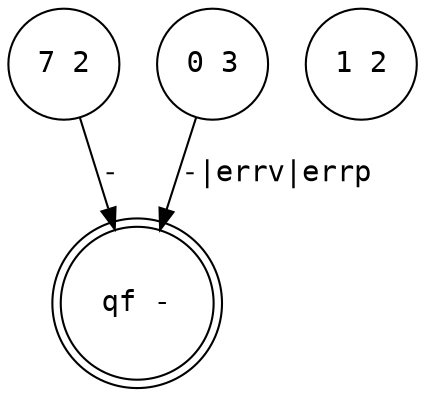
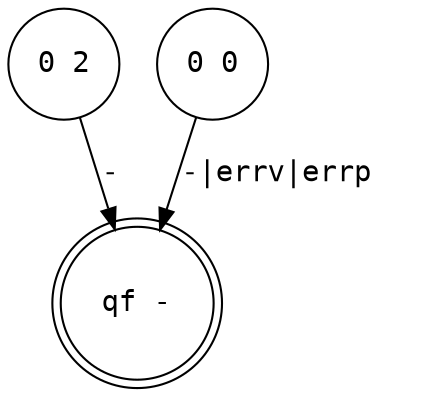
node "7 2": label "7 2" -> "0 2"
node "0 3": label "0 3" -> "0 0"
node "1 2": removed
